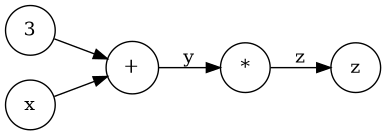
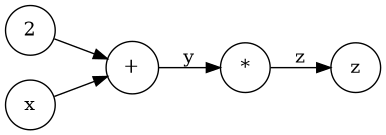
node "3": label "3" -> "2"
